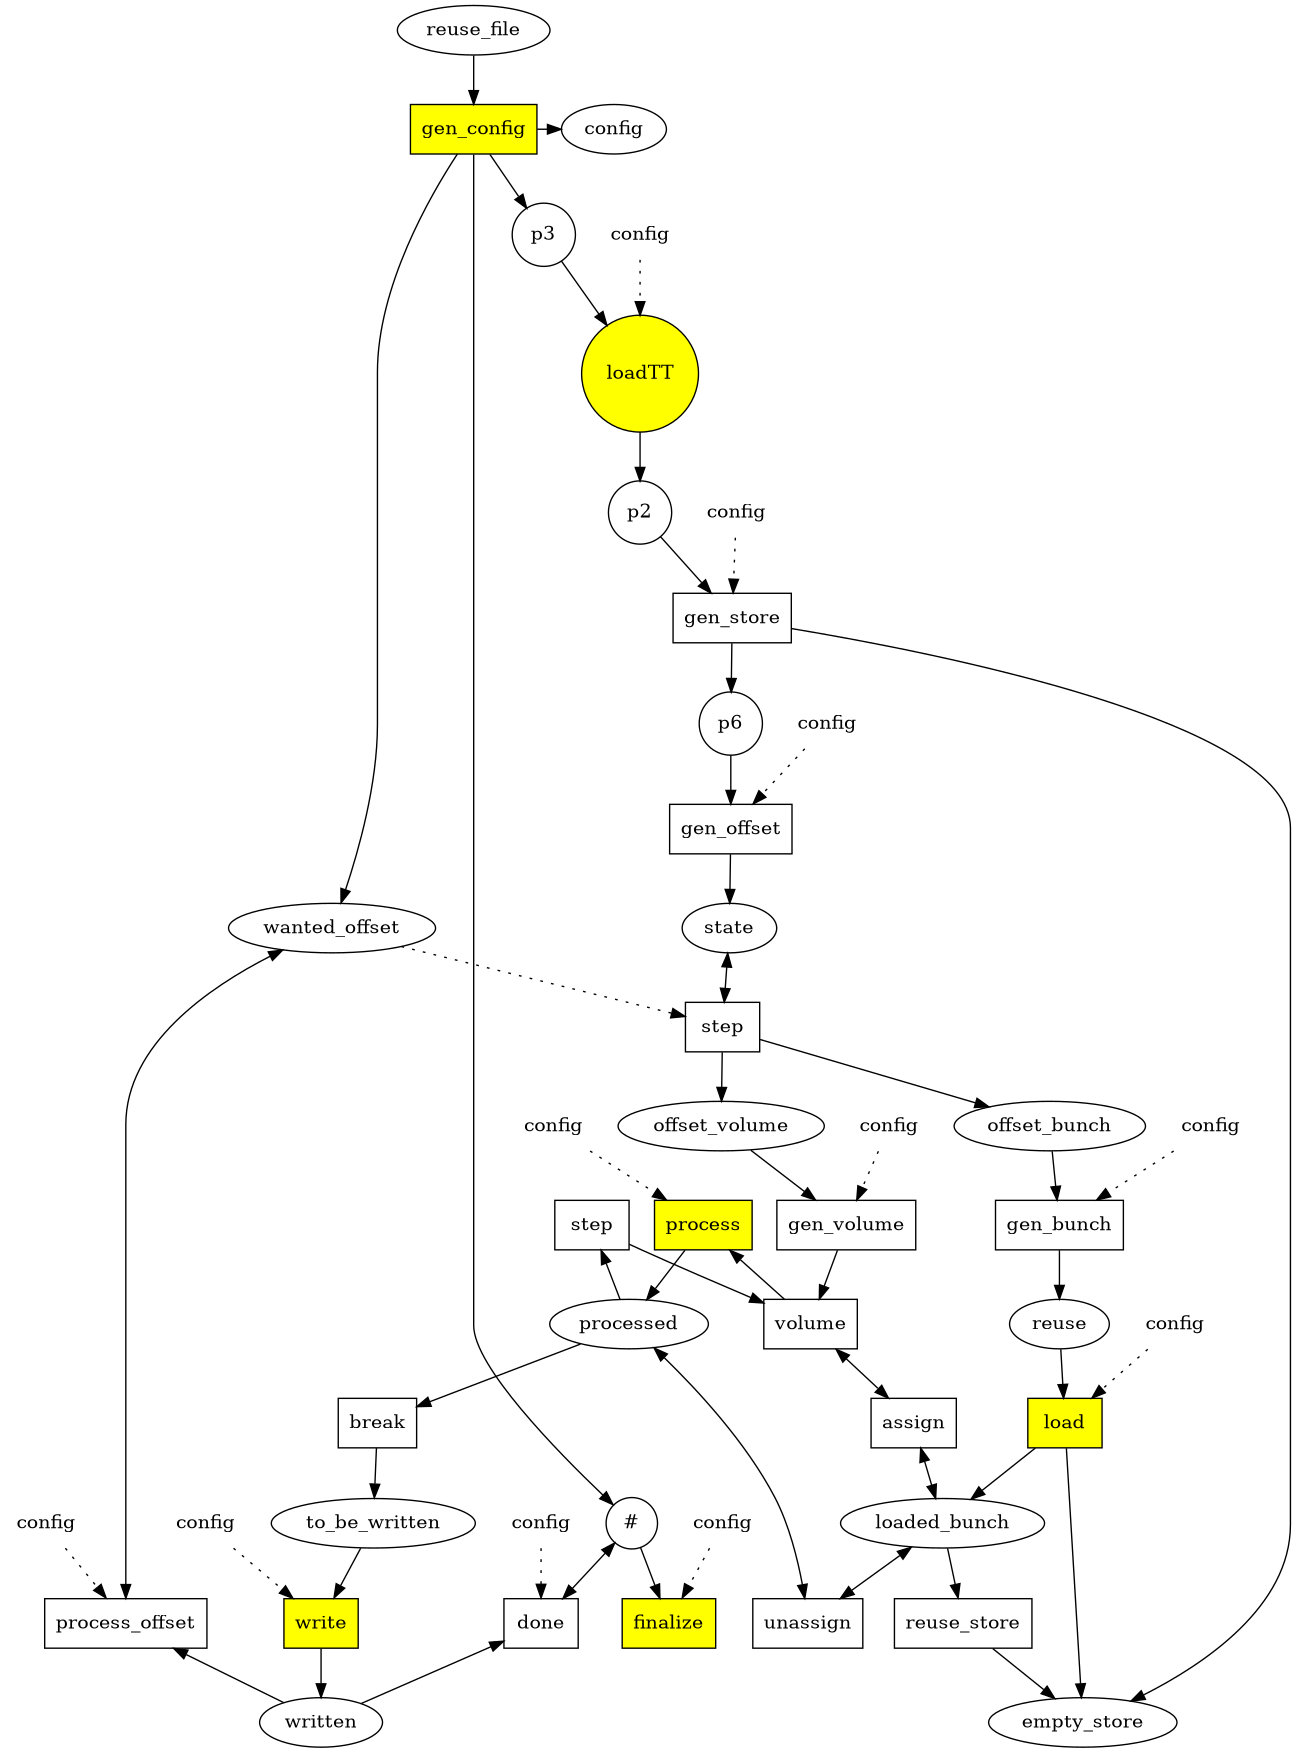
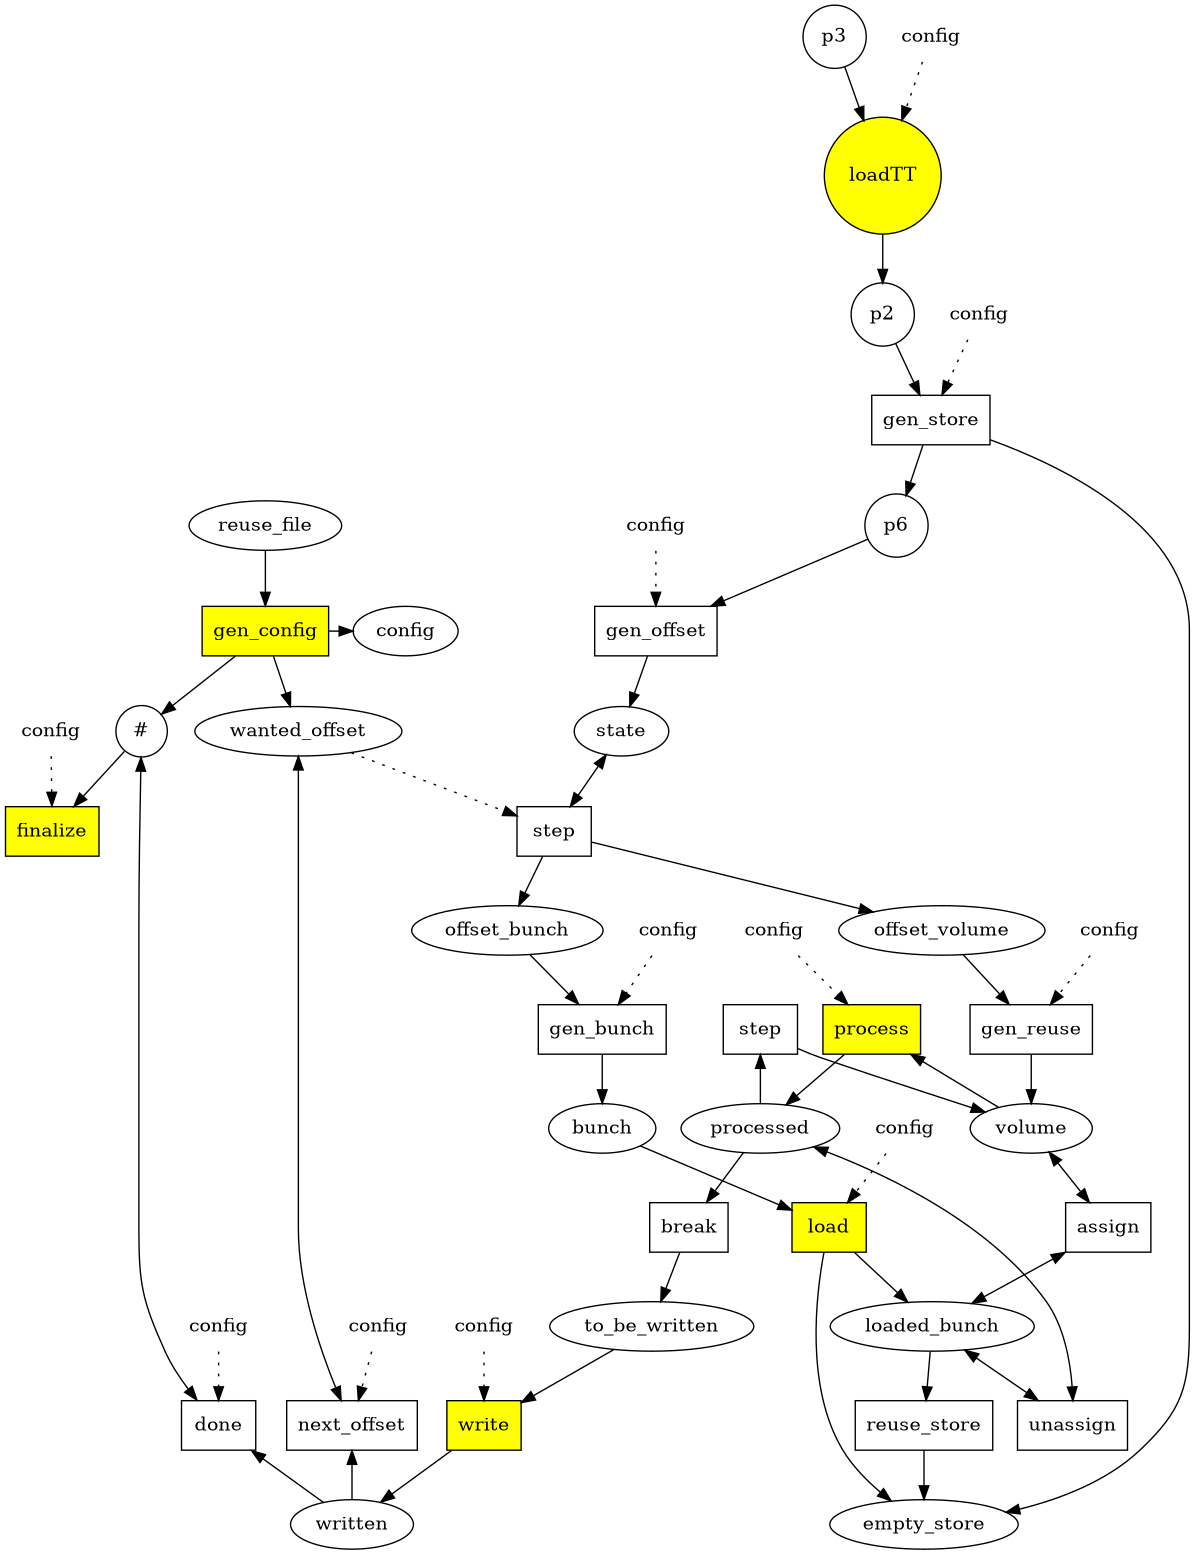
edge "gen_config" -> "p3": removed
node "gen_volume": label "gen_volume" -> "gen_reuse"
node "volume": shape box -> ellipse
node "reuse": label "reuse" -> "bunch"
node "process_offset": label "process_offset" -> "next_offset"
